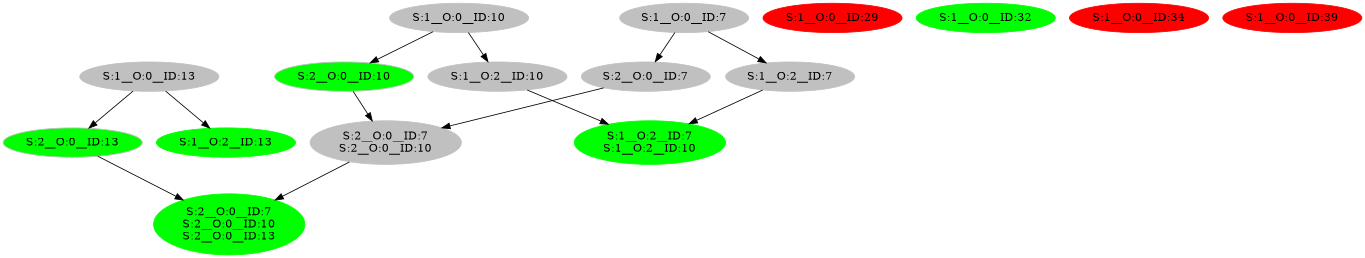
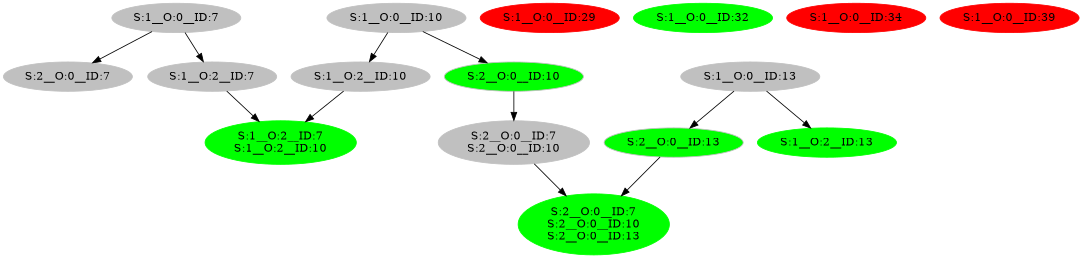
edge "S:2__O:0__ID:7" -> "S:2__O:0__ID:7 S:2__O:0__ID:10": removed
